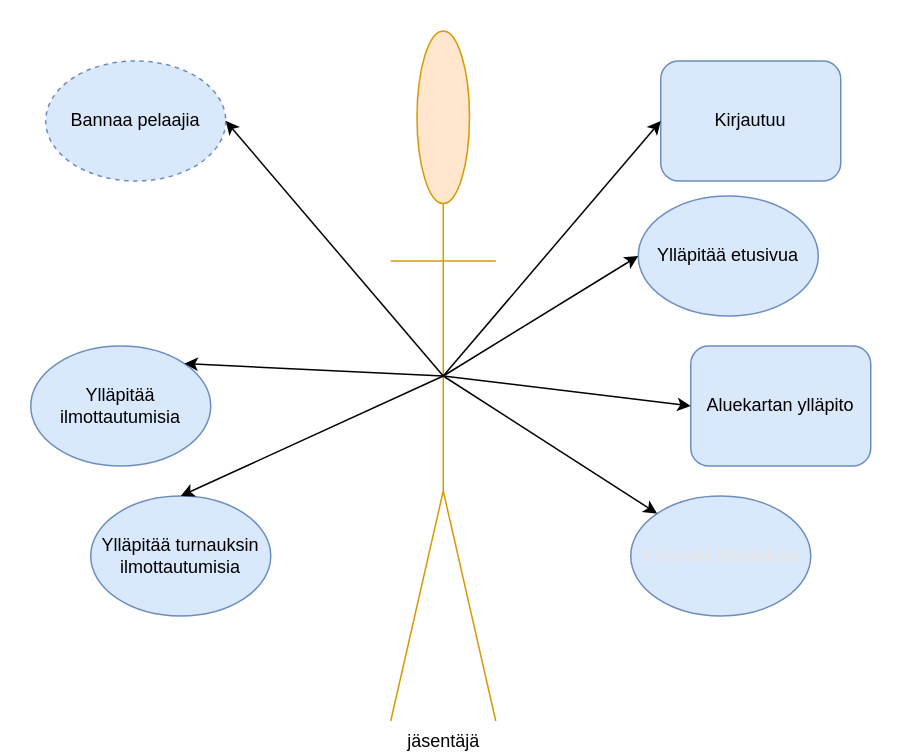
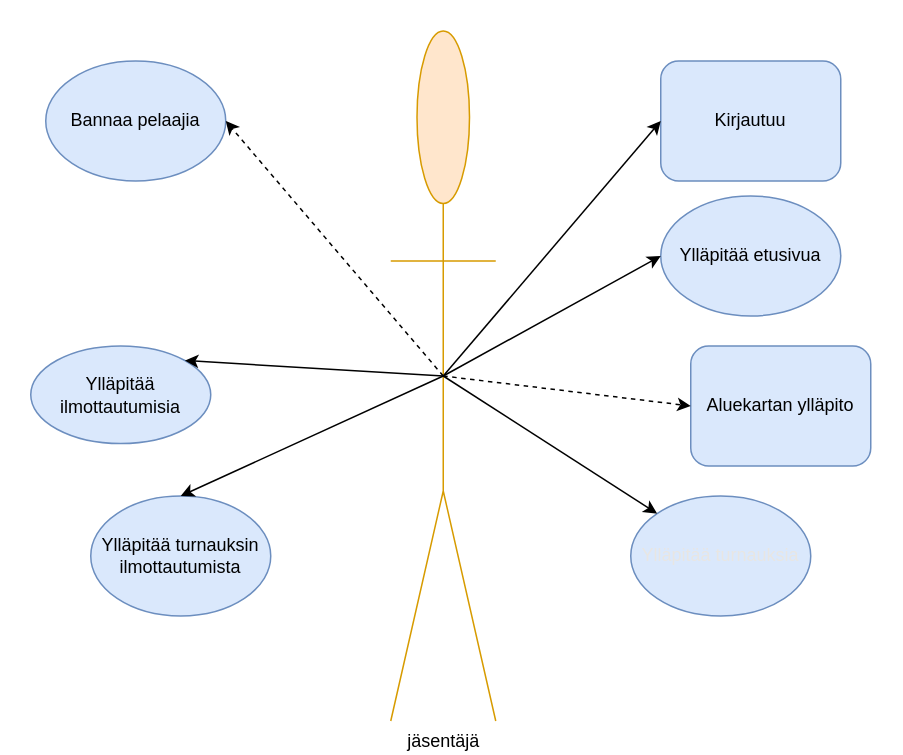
node "Bannaa pelaajia": style dashed -> solid
edge "jäsentäjä" -> "Bannaa pelaajia": style solid -> dashed
node "Ylläpitää etusivua": moved (728, 256) -> (751, 256)
edge "jäsentäjä" -> "Aluekartan ylläpito": style solid -> dashed
node "Ylläpitää ilmottautumisia": size 180x120 -> 180x98
node "Ylläpitää turnauksin ilmottautumisia": label "Ylläpitää turnauksin ilmottautumisia" -> "Ylläpitää turnauksin ilmottautumista"
